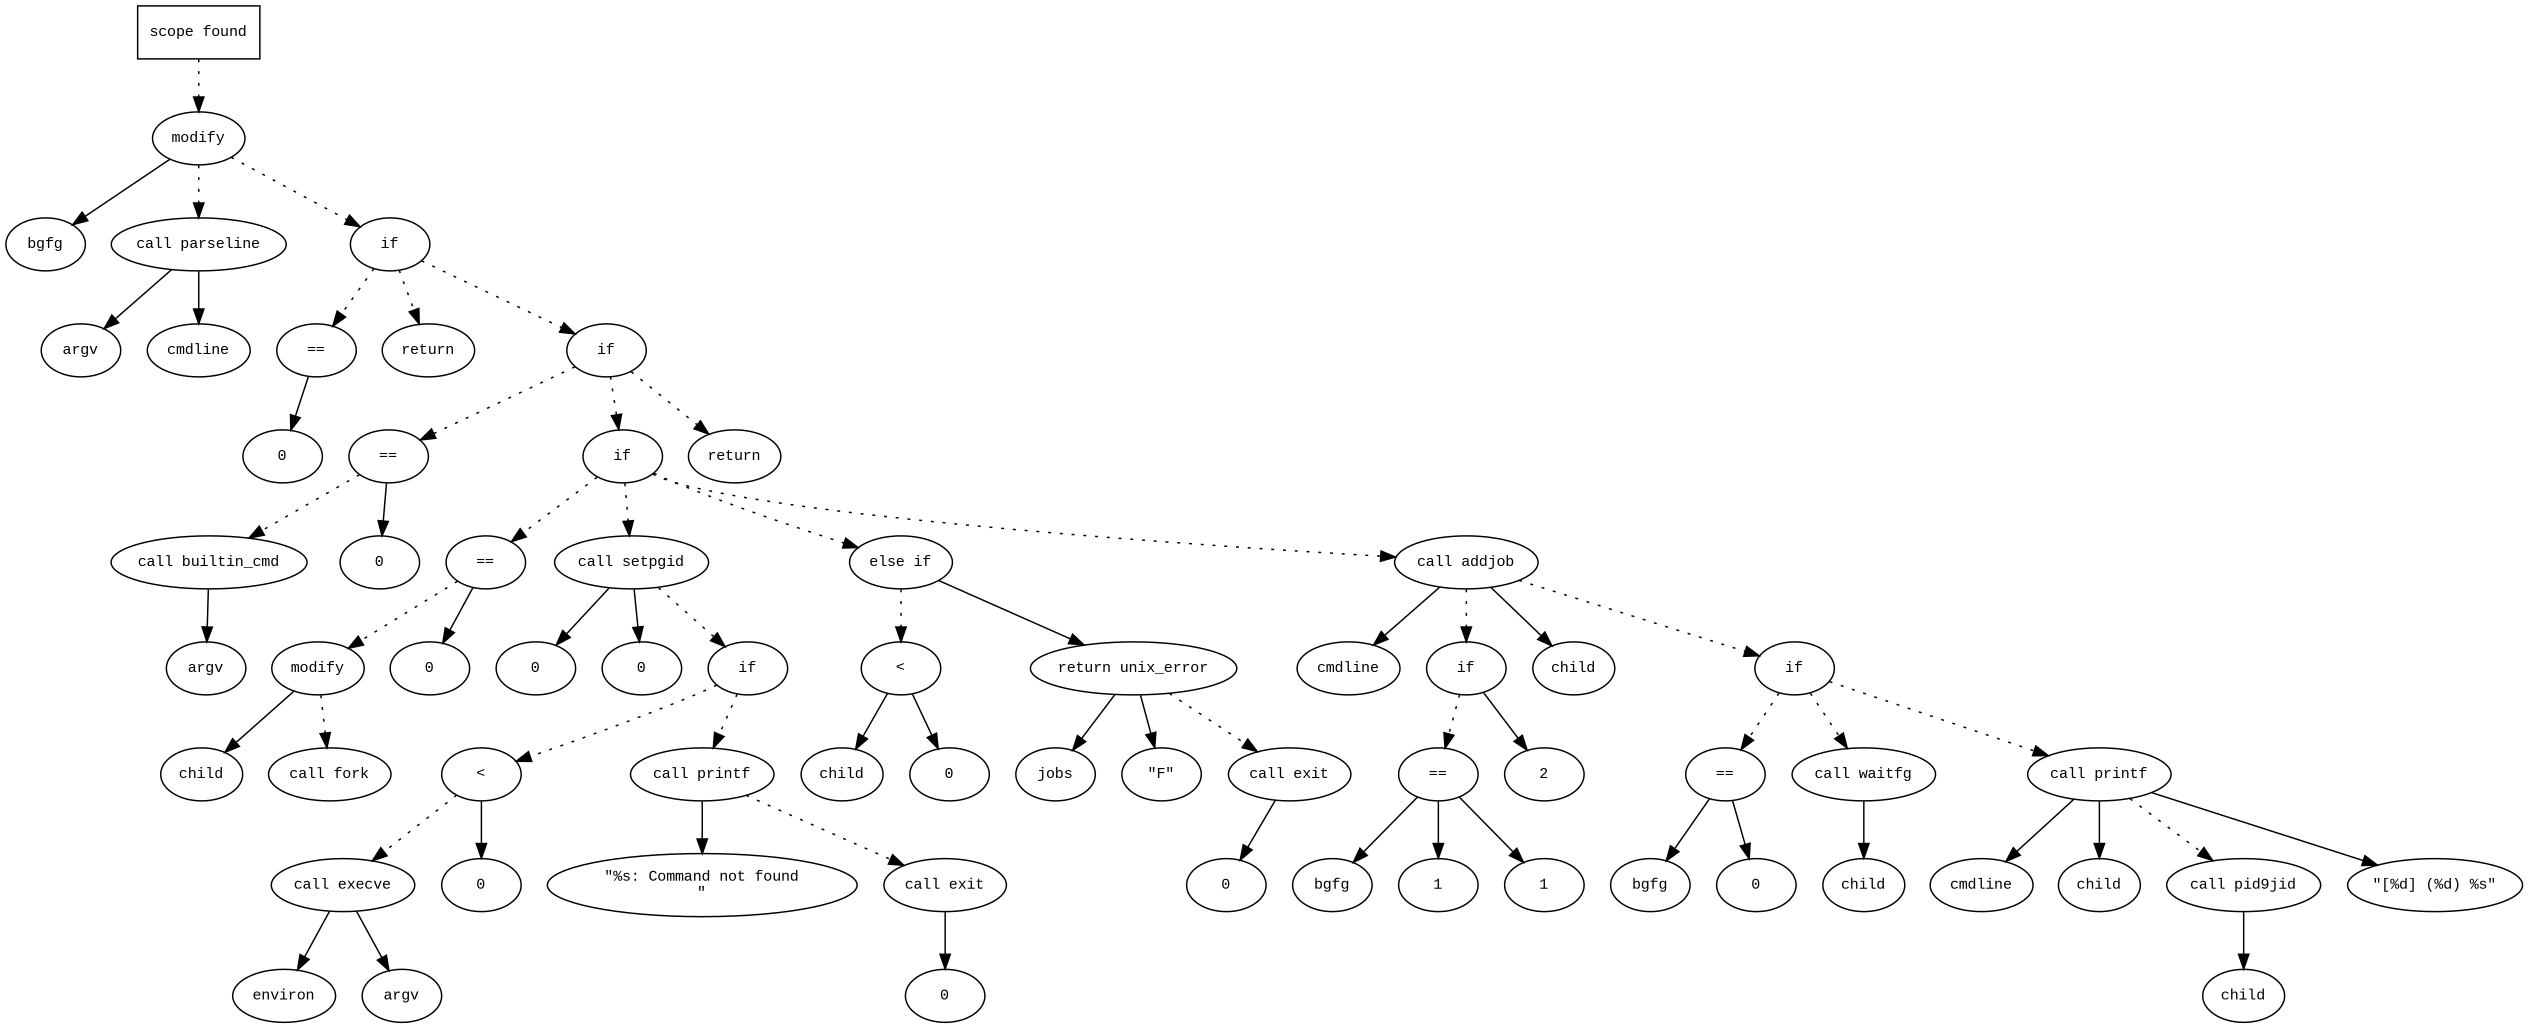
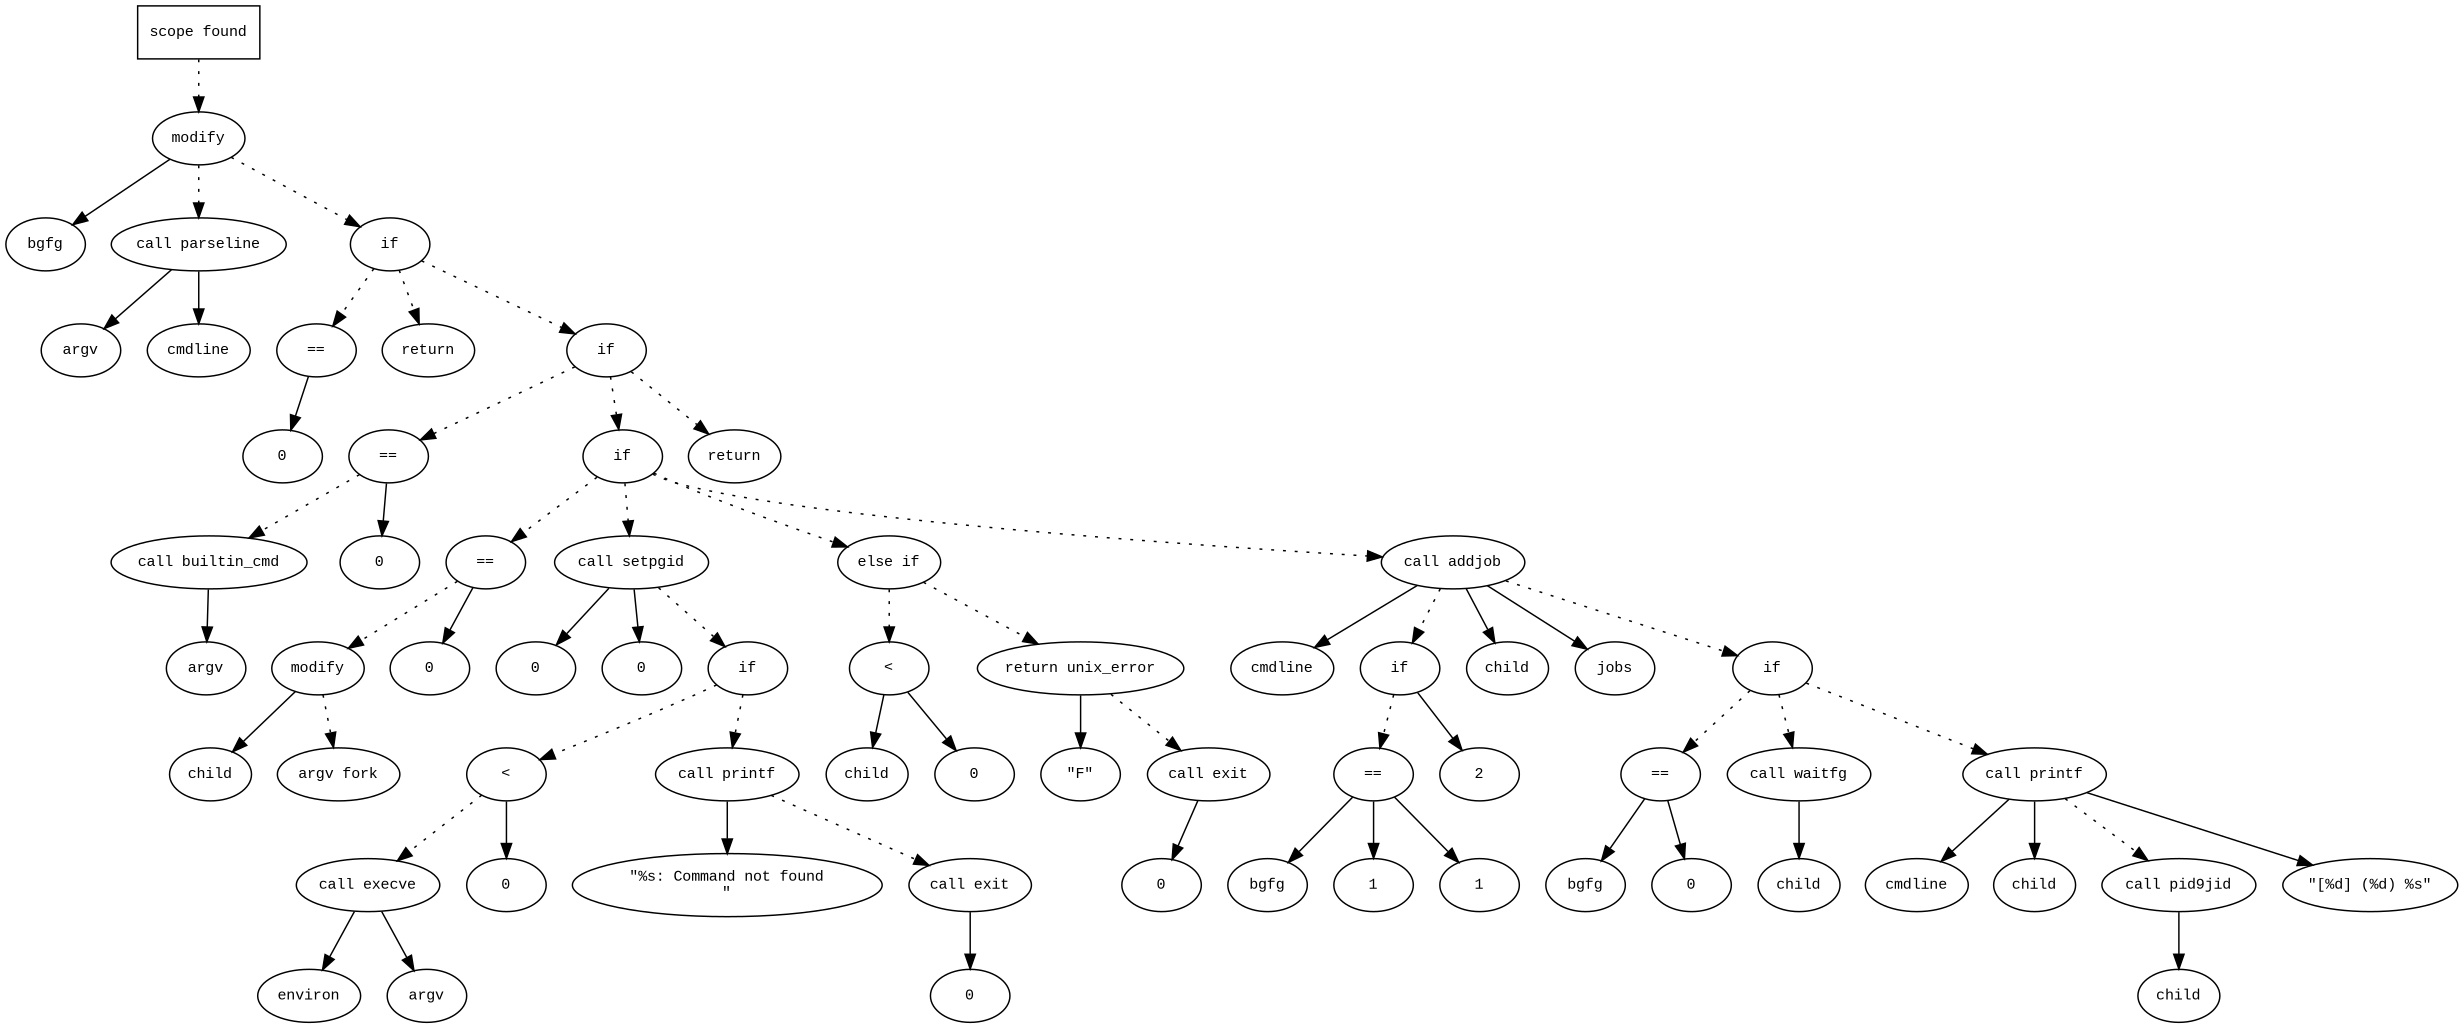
edge "else if" -> "return unix_error": style solid -> dotted
edge "return unix_error" -> "jobs": now "call addjob" -> "jobs"
node "call fork": label "call fork" -> "argv fork"
